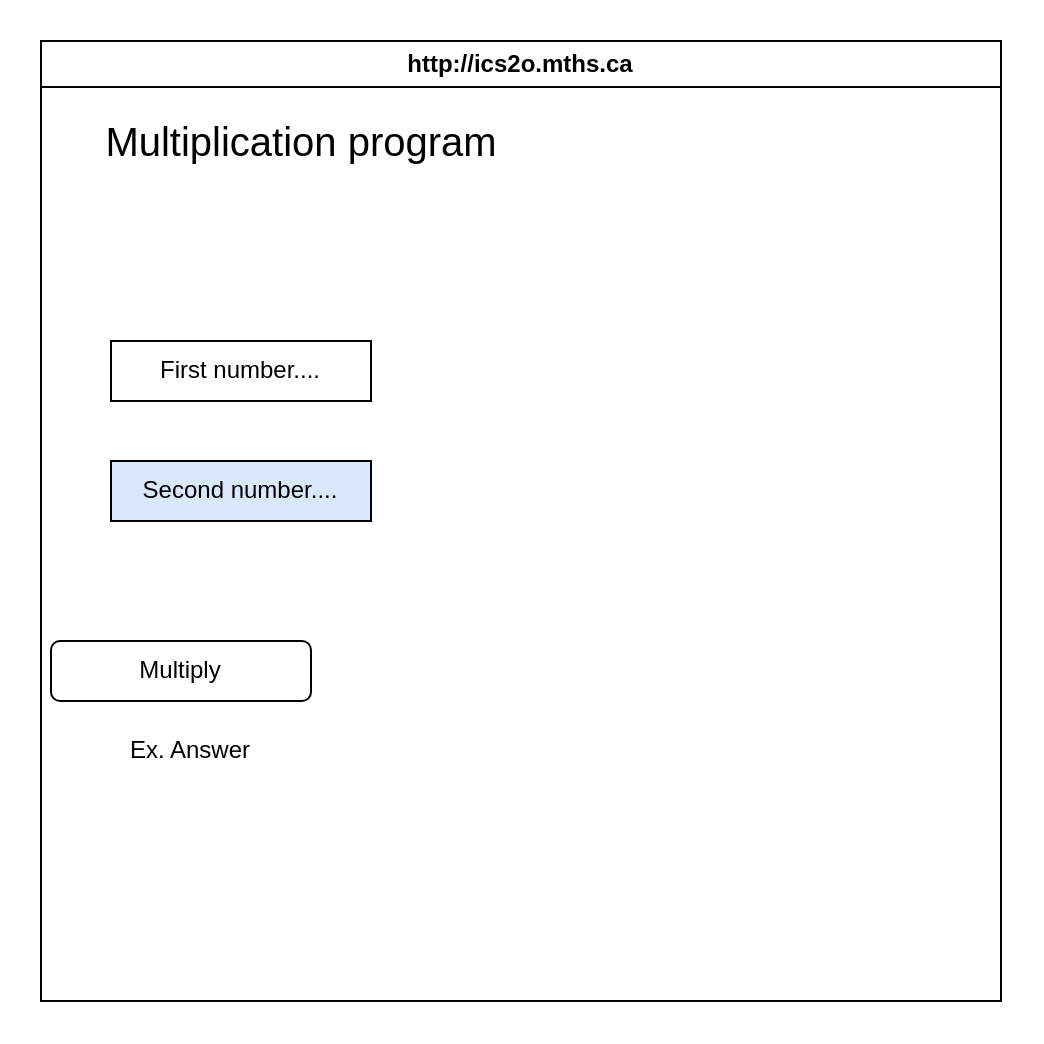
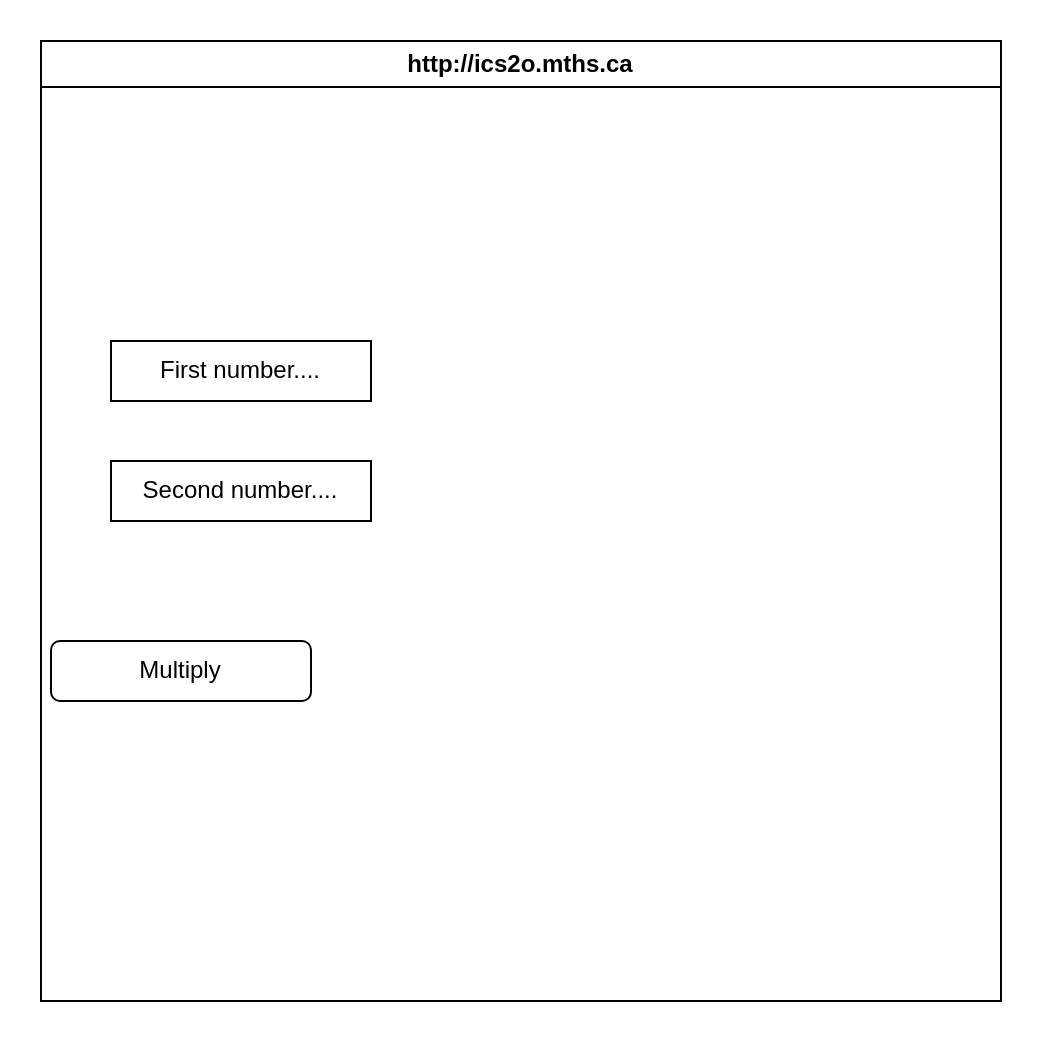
node "Multiplication program": removed
node "Second number....": fillcolor #dae8fc -> #ffffff
node "Ex. Answer": removed
